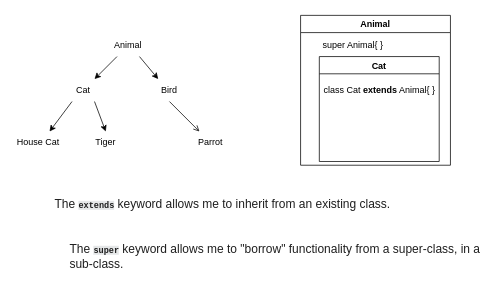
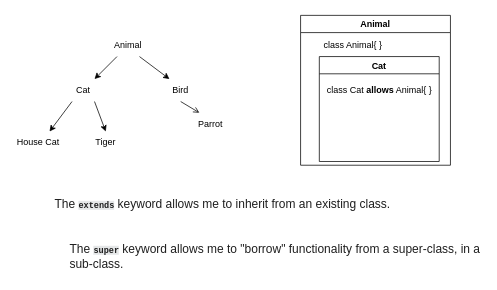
node "super Animal{ }": label "super Animal{ }" -> "class Animal{ }"
node "Bird": moved (169, 90) -> (180, 90)
node "class Cat extends Animal{ }": label "class Cat extends Animal{ }" -> "class Cat allows Animal{ }"
node "Parrot": moved (210, 143) -> (210, 124)
